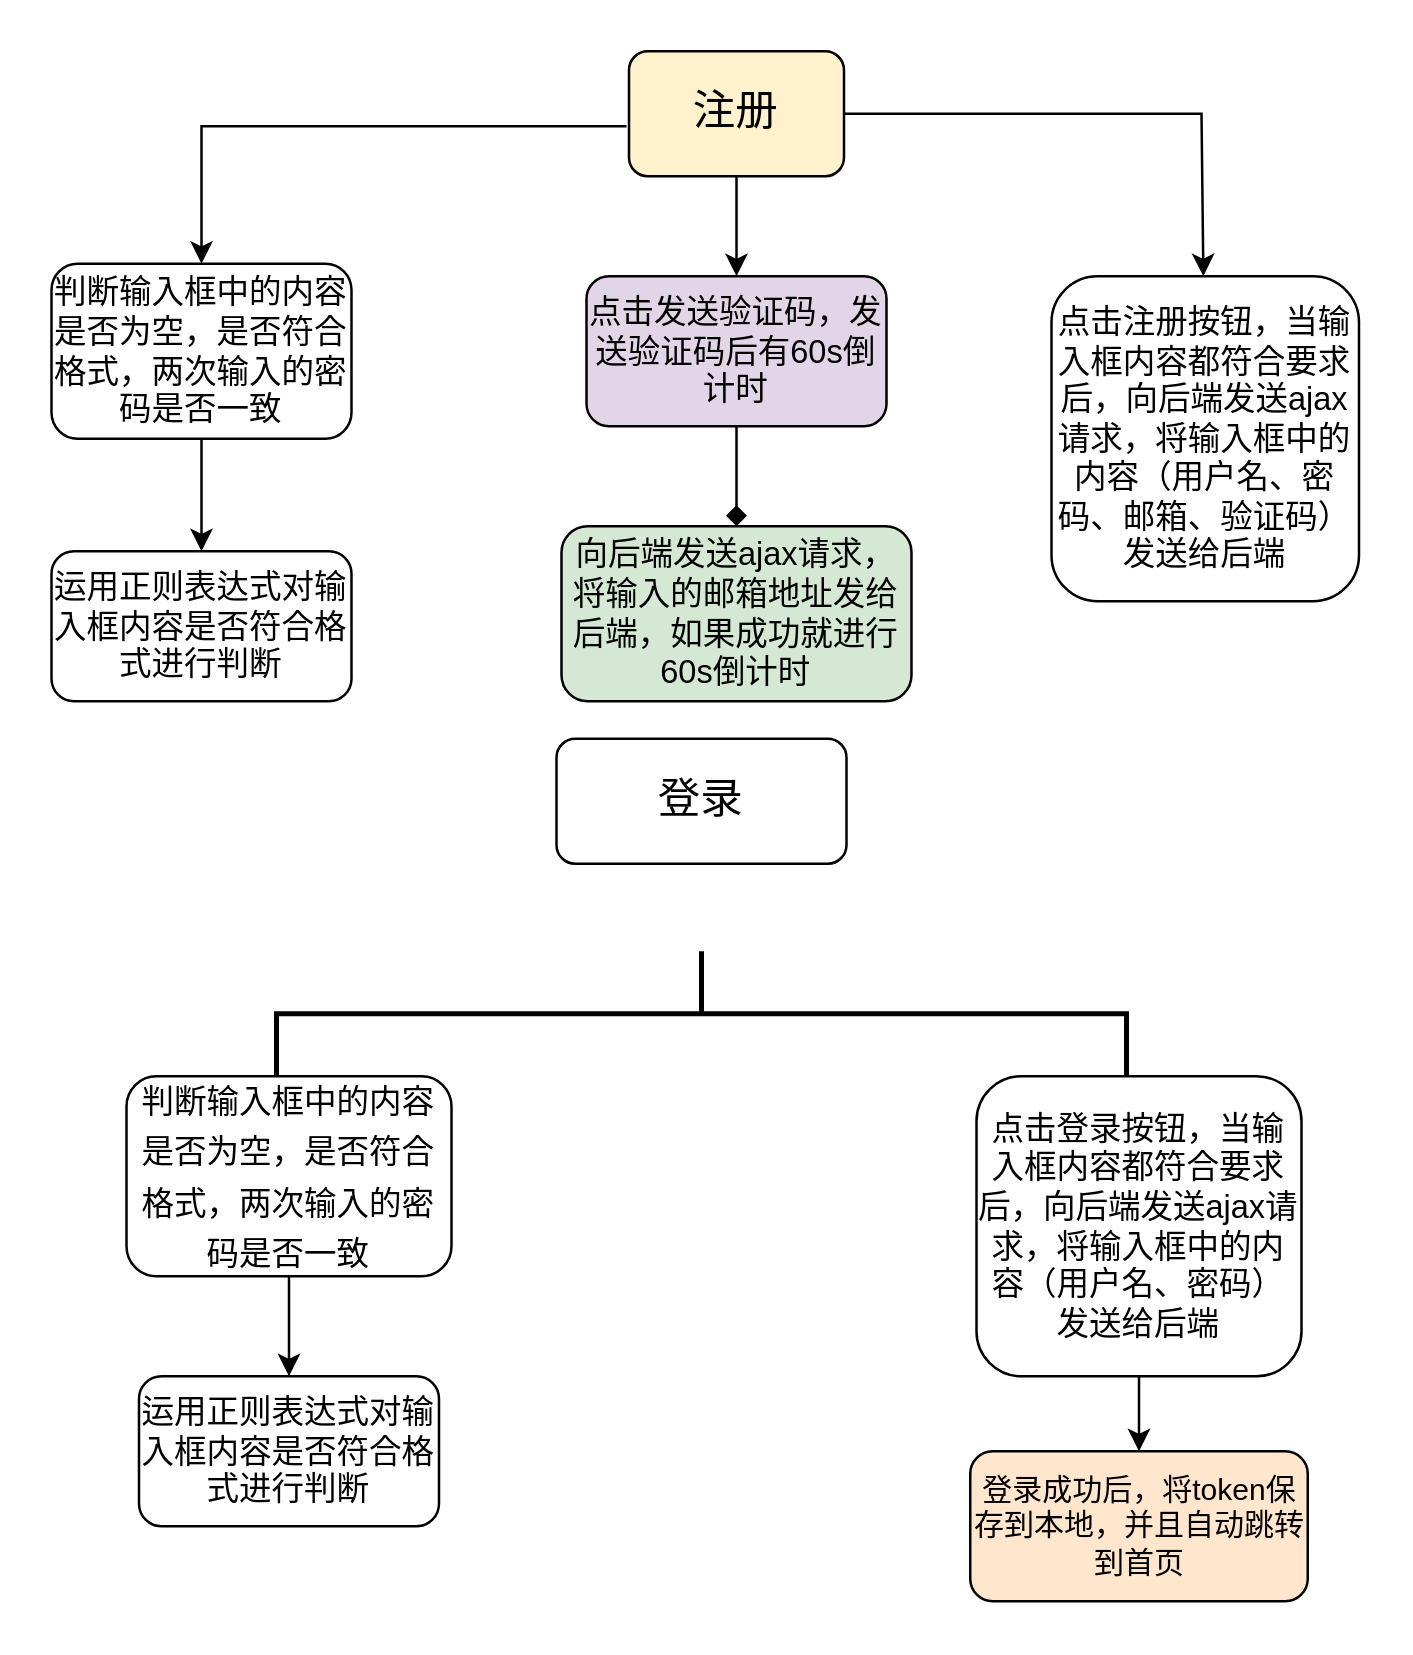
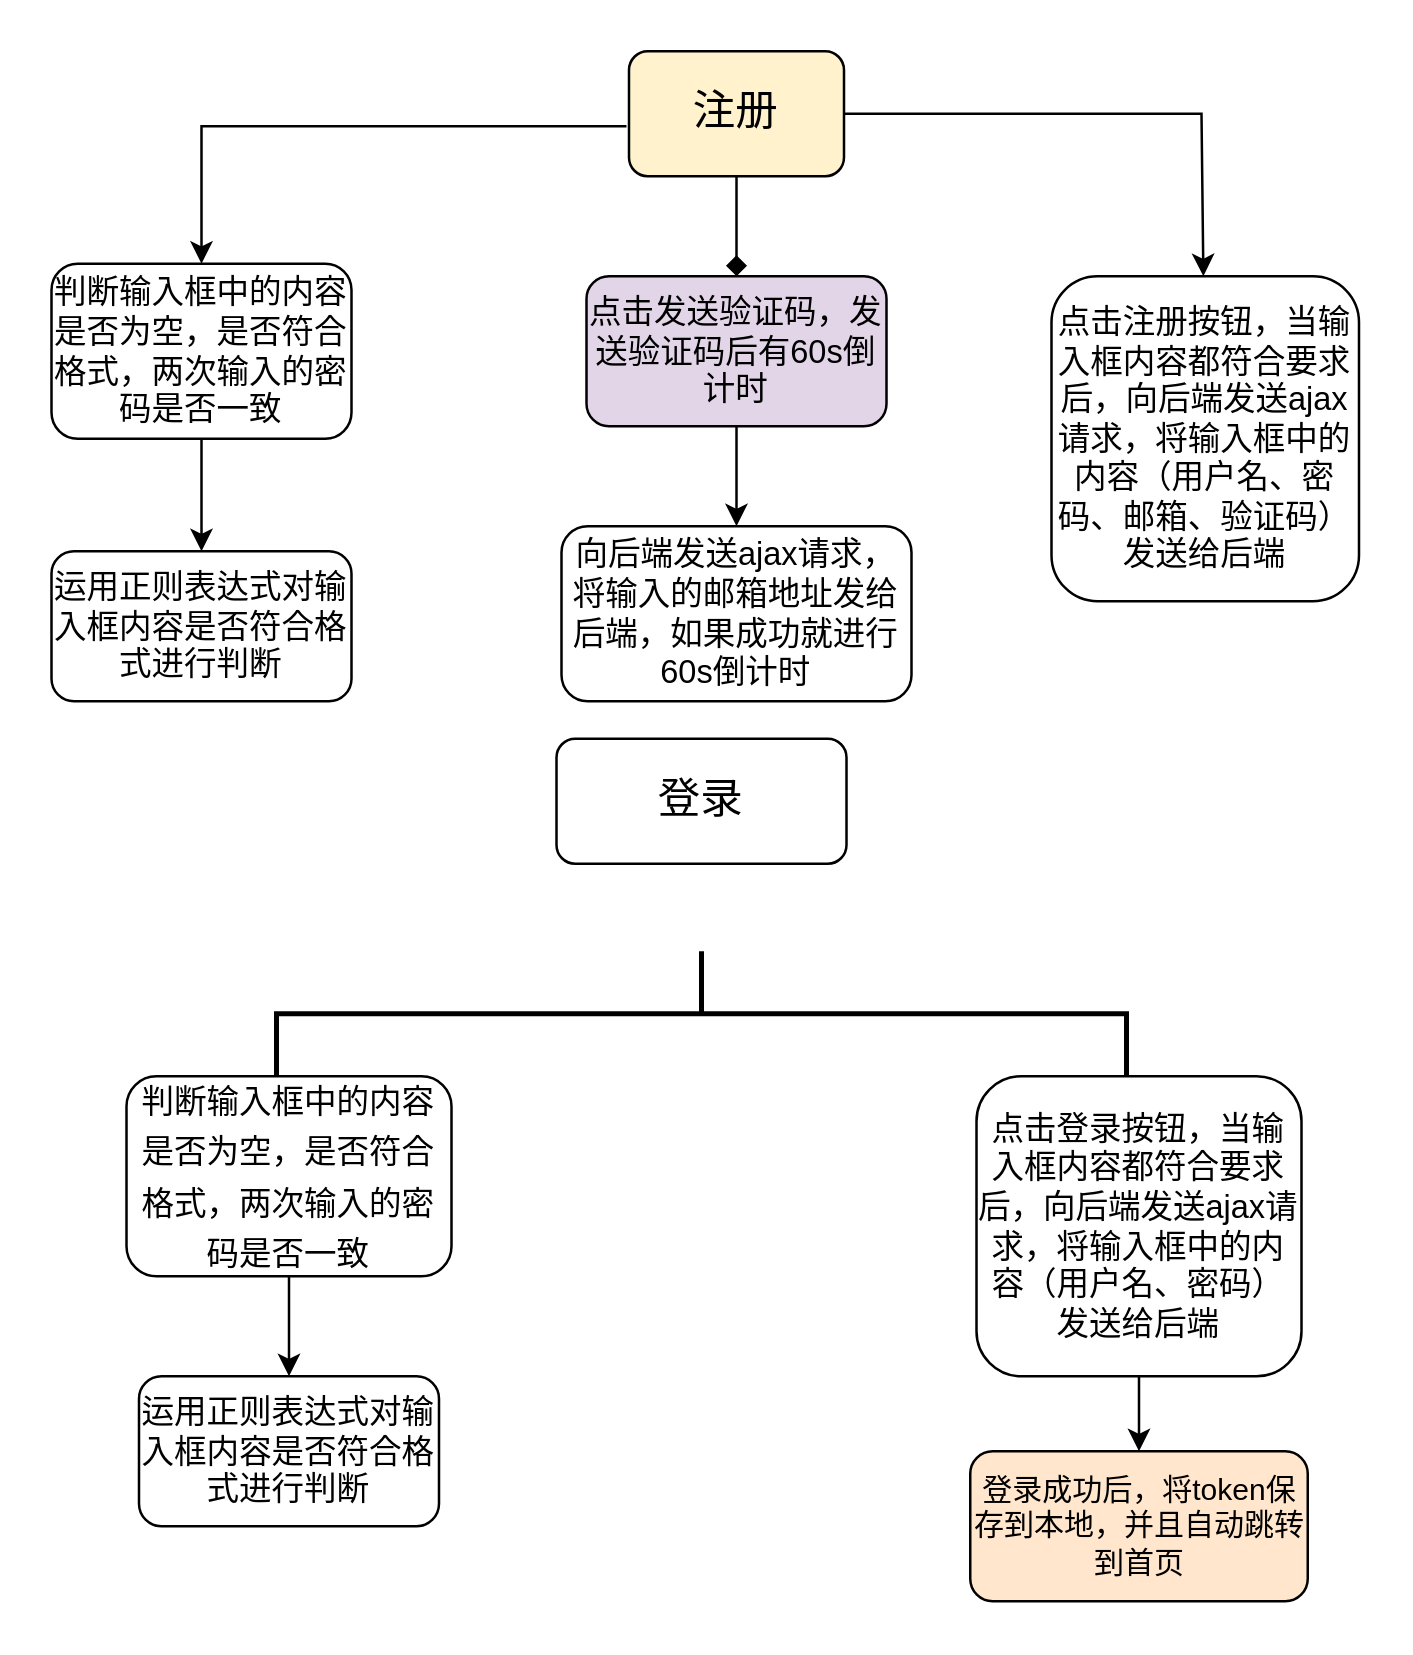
edge "注册" -> "点击发送验证码，发送验证码后有60s倒计时": arrowhead classic -> diamond
edge "点击发送验证码，发送验证码后有60s倒计时" -> "向后端发送ajax请求，将输入的邮箱地址发给后端，如果成功就进行60s倒计时": arrowhead diamond -> classic
node "向后端发送ajax请求，将输入的邮箱地址发给后端，如果成功就进行60s倒计时": fillcolor #d5e8d4 -> #ffffff
